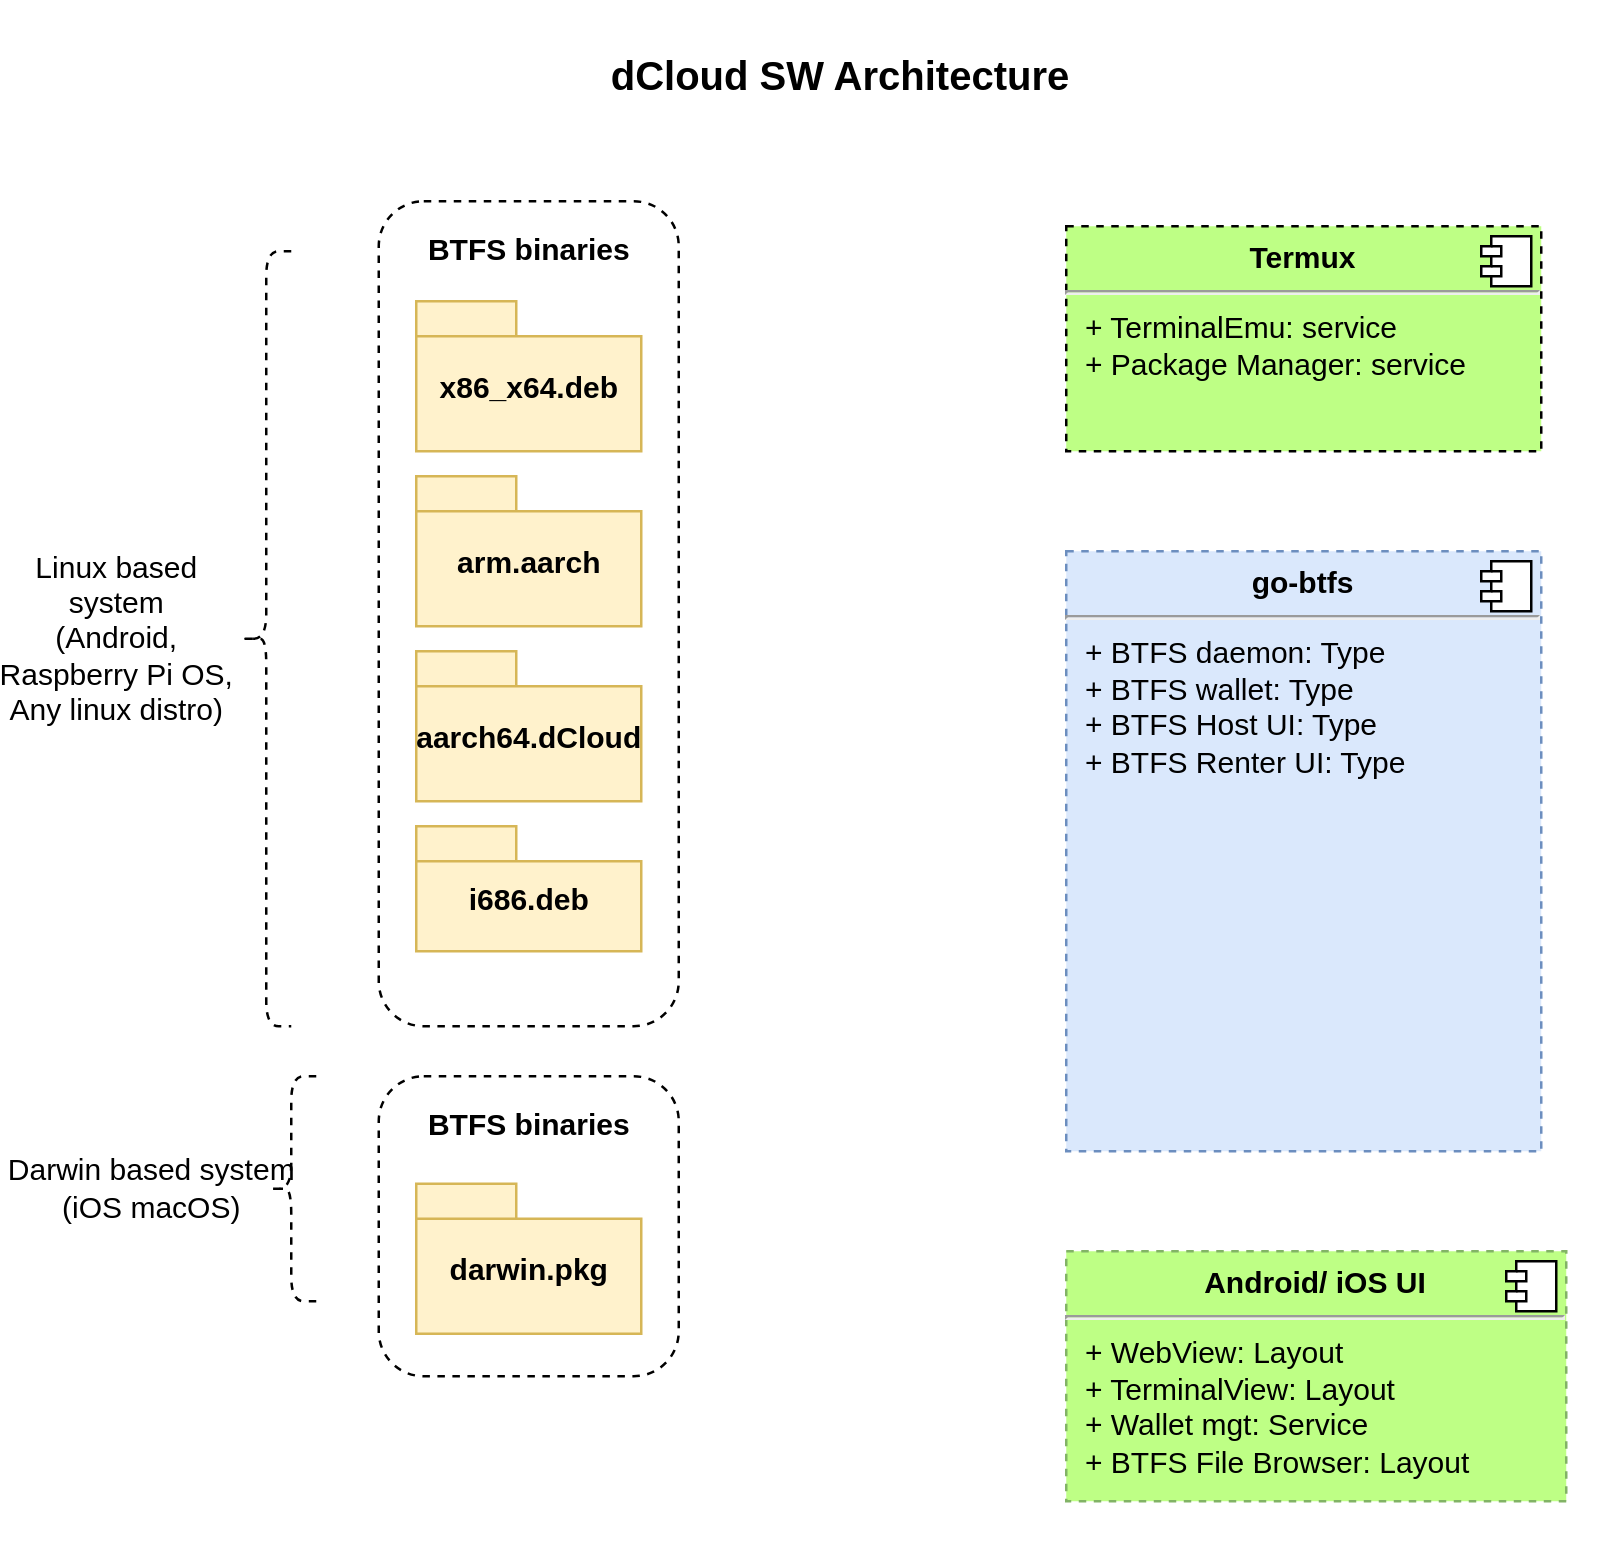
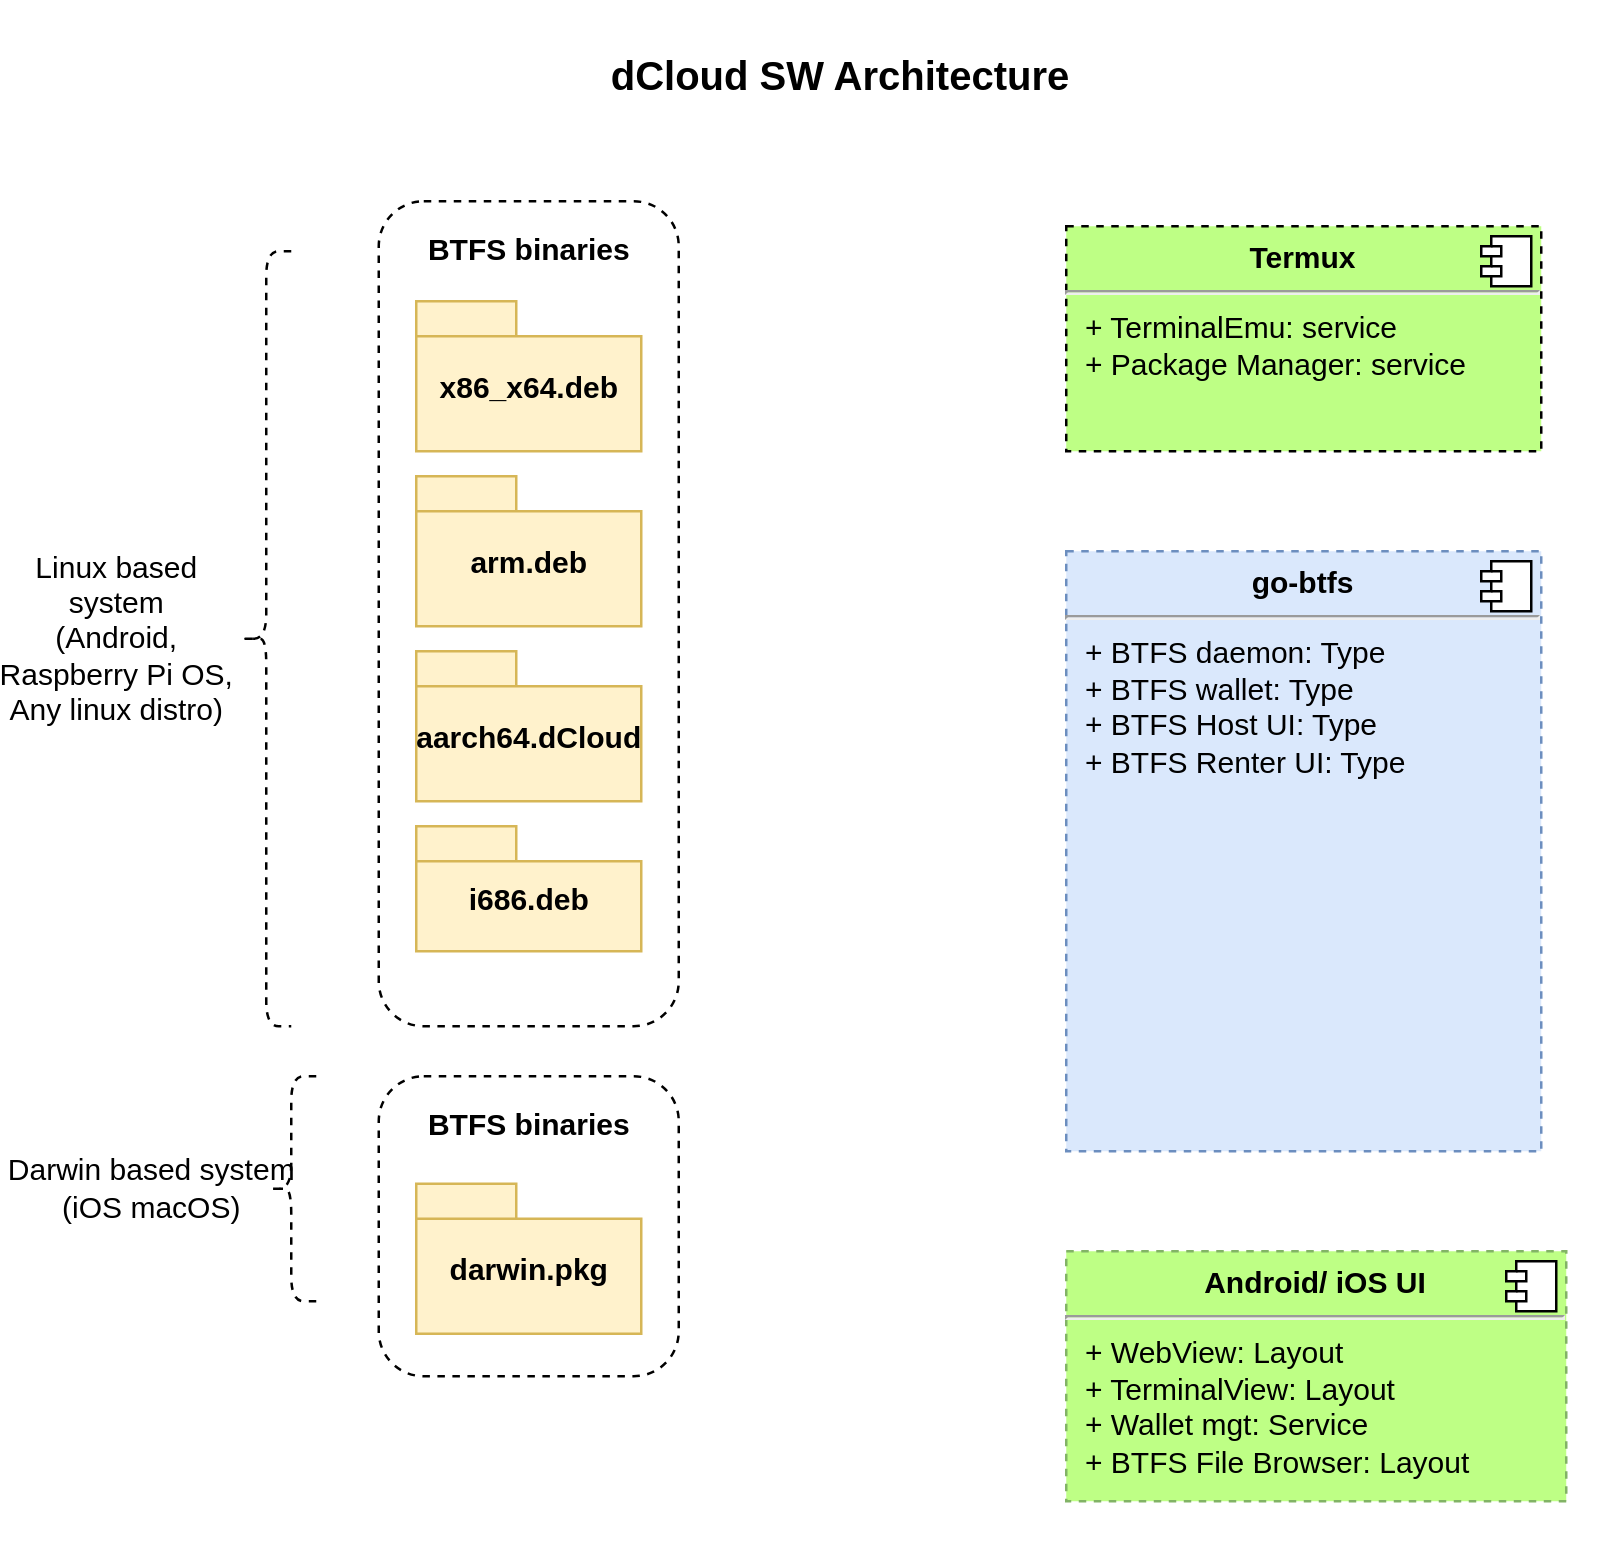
node "arm.aarch": label "arm.aarch" -> "arm.deb"
